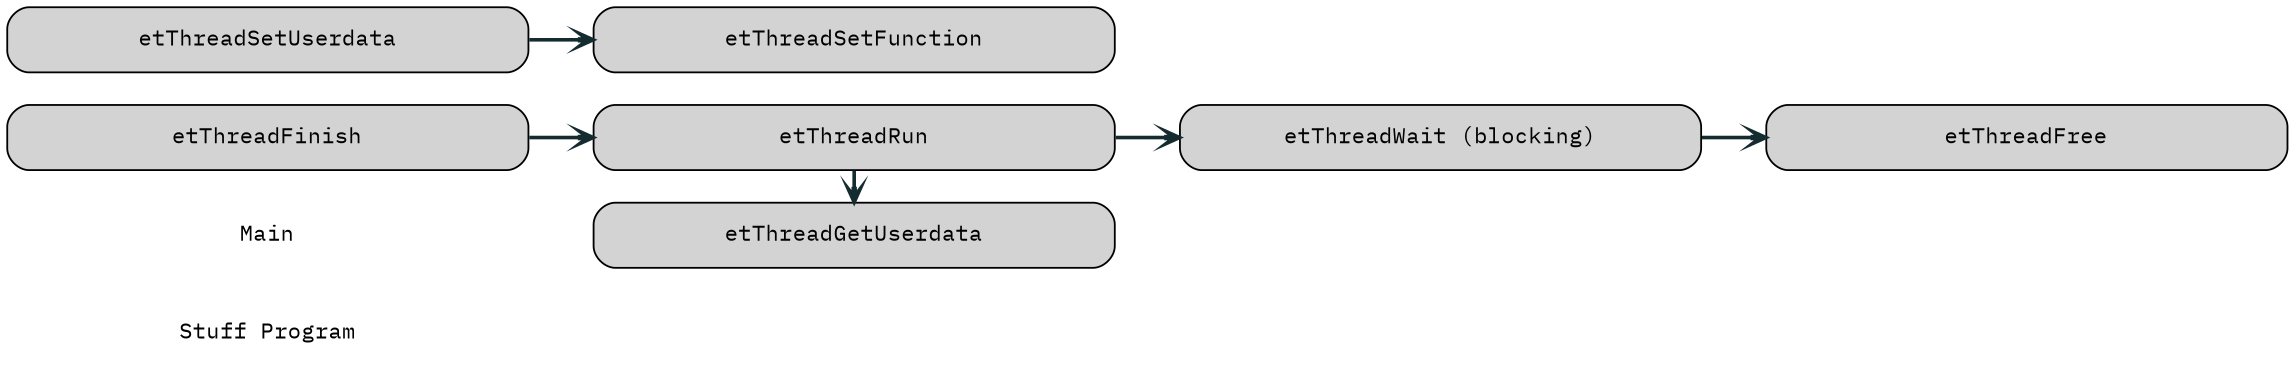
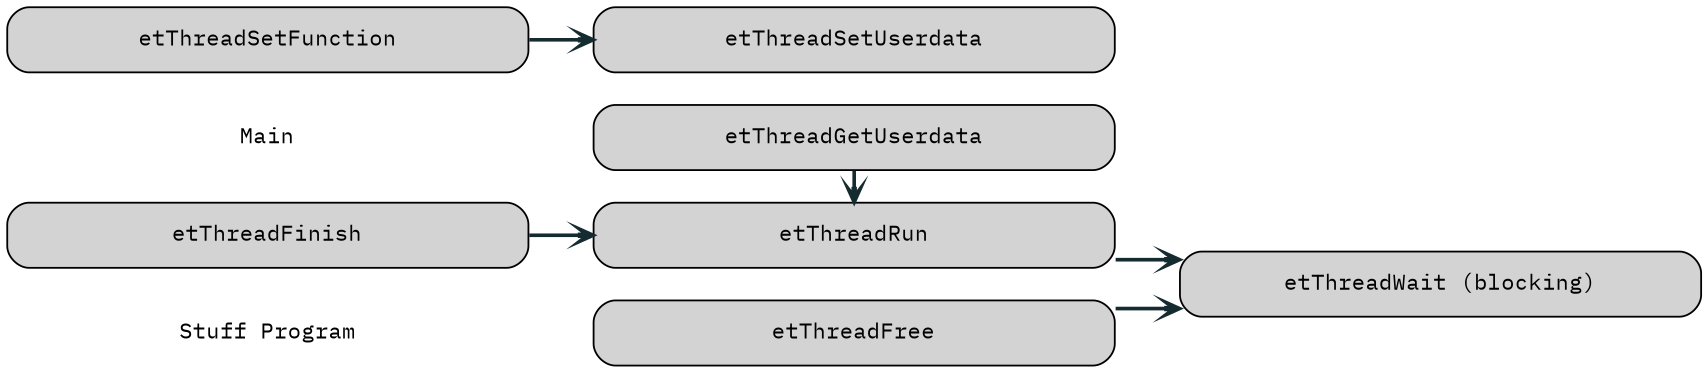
edge "etThreadSetUserdata" -> "etThreadSetFunction": reversed
edge "etThreadWait (blocking)" -> "etThreadFree": reversed
edge "etThreadRun" -> "etThreadGetUserdata": reversed
